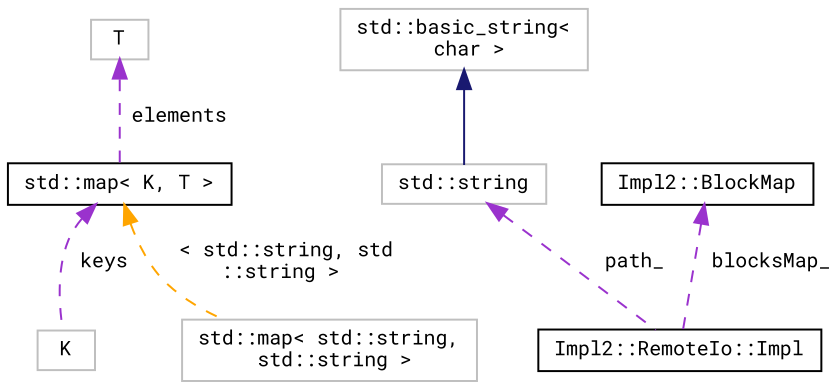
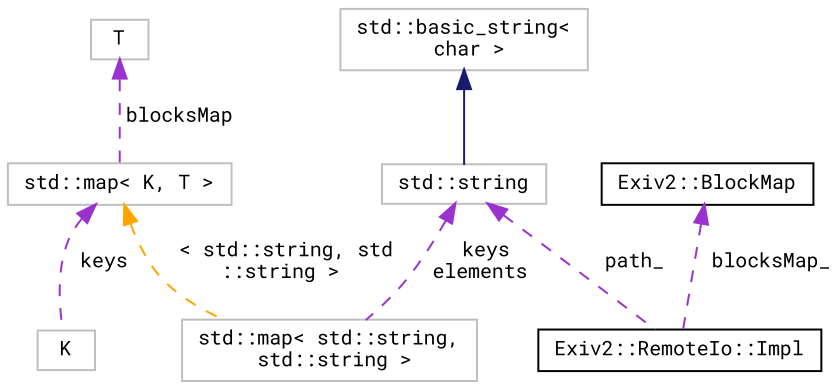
edge "std::map< K, T >" -> "T": label " elements" -> " blocksMap"
node "std::map< K, T >": color black -> grey75
node "Impl2::BlockMap": label "Impl2::BlockMap" -> "Exiv2::BlockMap"
edge "std::map< std::string, std::string >" -> "std::string": added, label "keys elements"
node "Impl2::RemoteIo::Impl": label "Impl2::RemoteIo::Impl" -> "Exiv2::RemoteIo::Impl"
